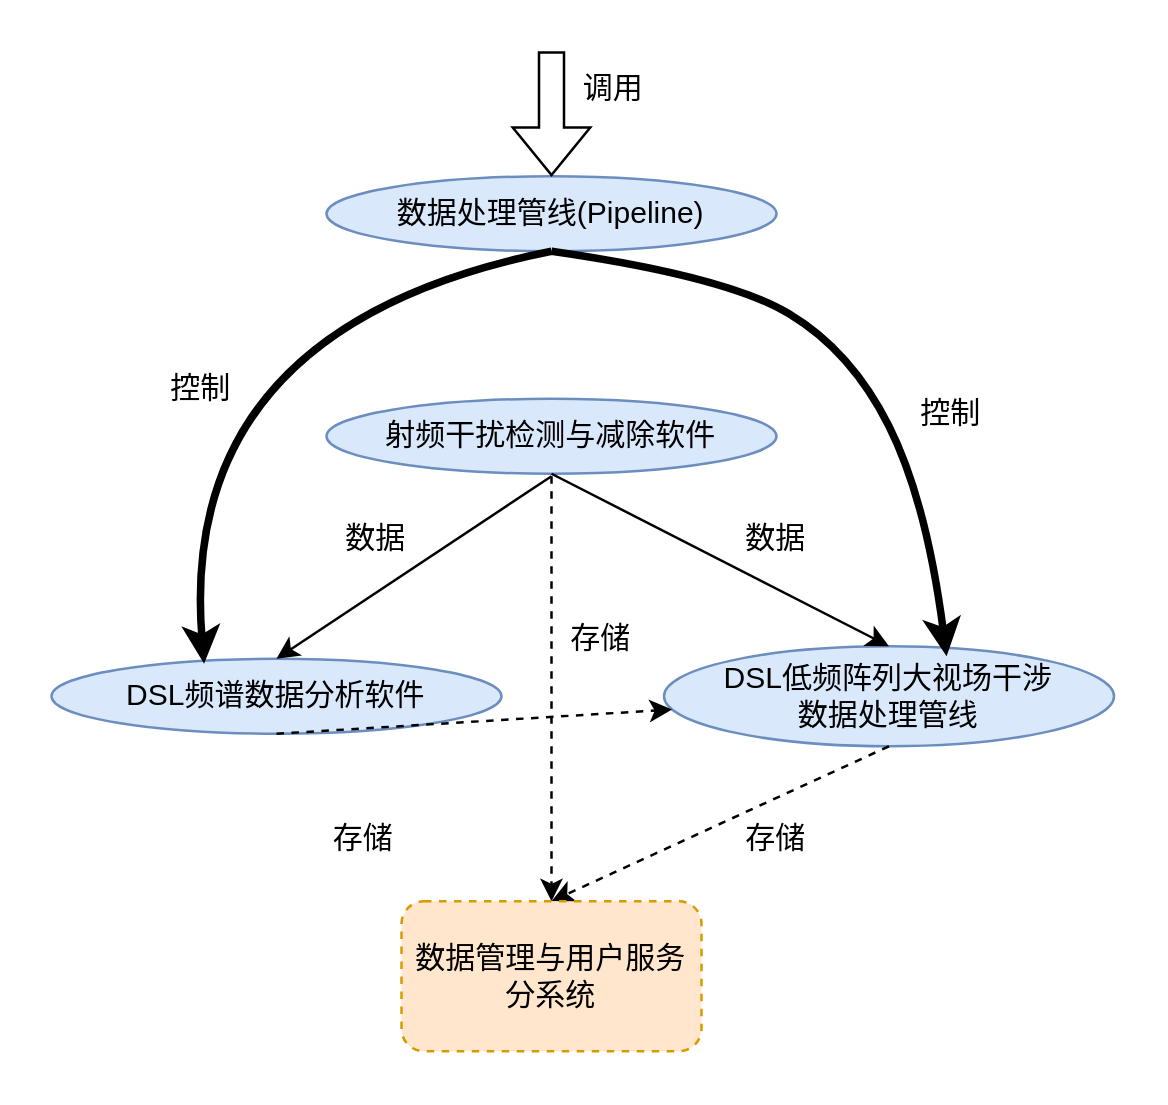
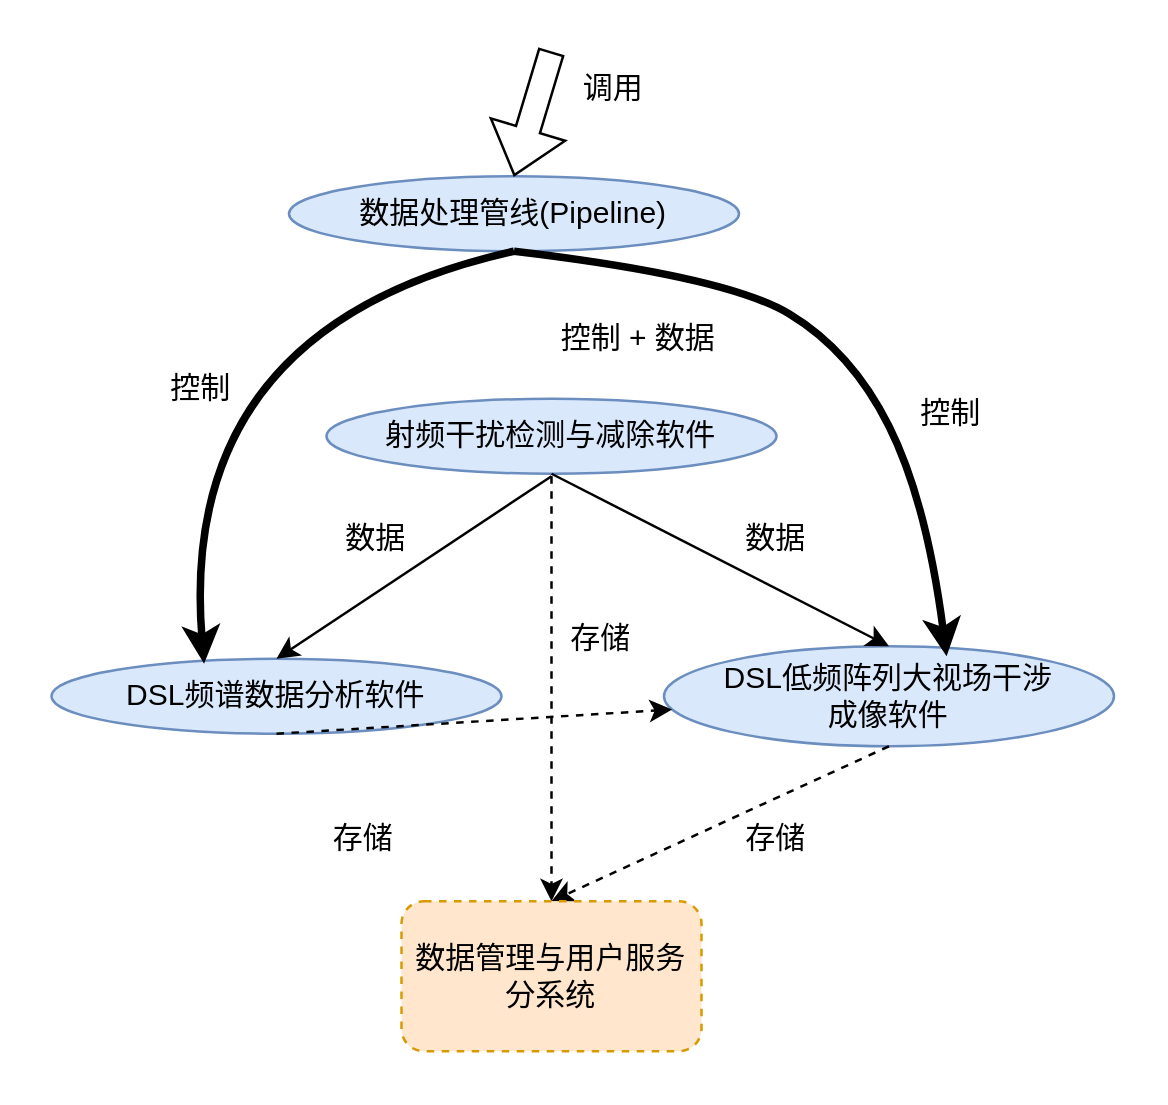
node "数据处理管线(Pipeline)": moved (551, 214) -> (514, 214)
node "控制 + 数据": added
node "DSL低频阵列大视场干涉 数据处理管线": label "DSL低频阵列大视场干涉 数据处理管线" -> "DSL低频阵列大视场干涉 成像软件"
